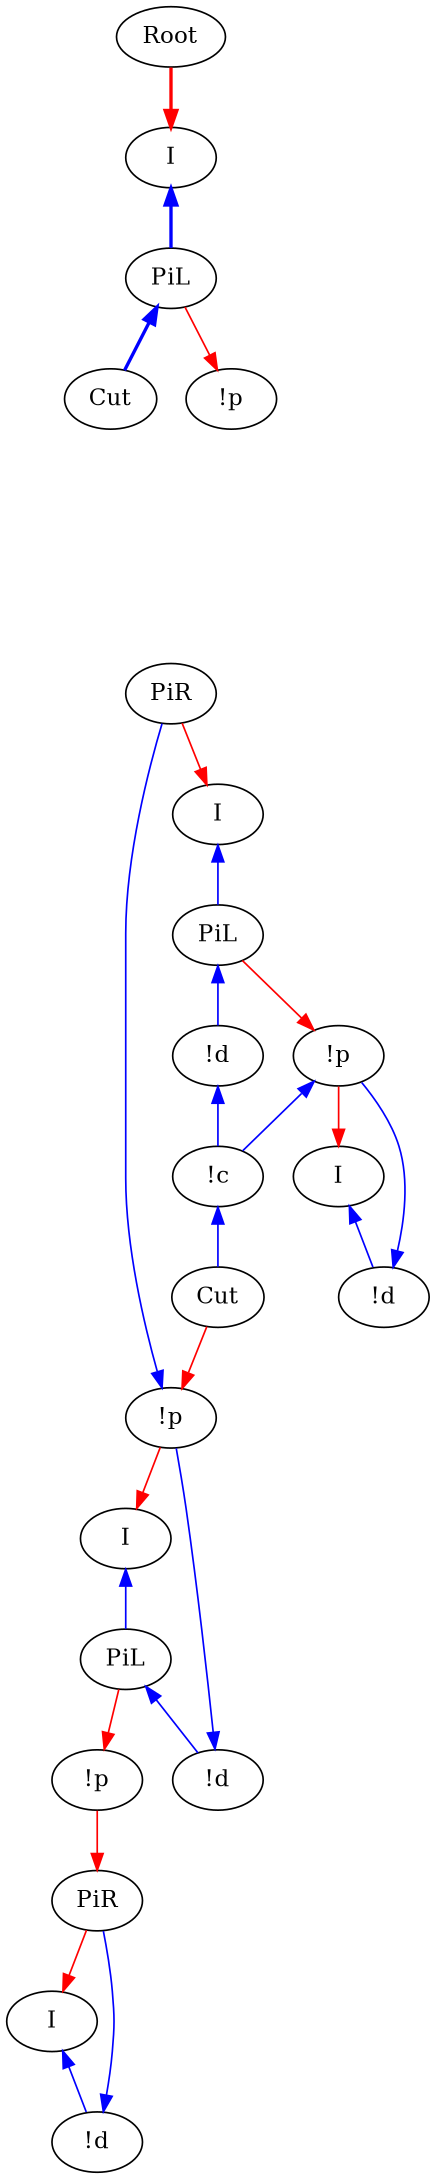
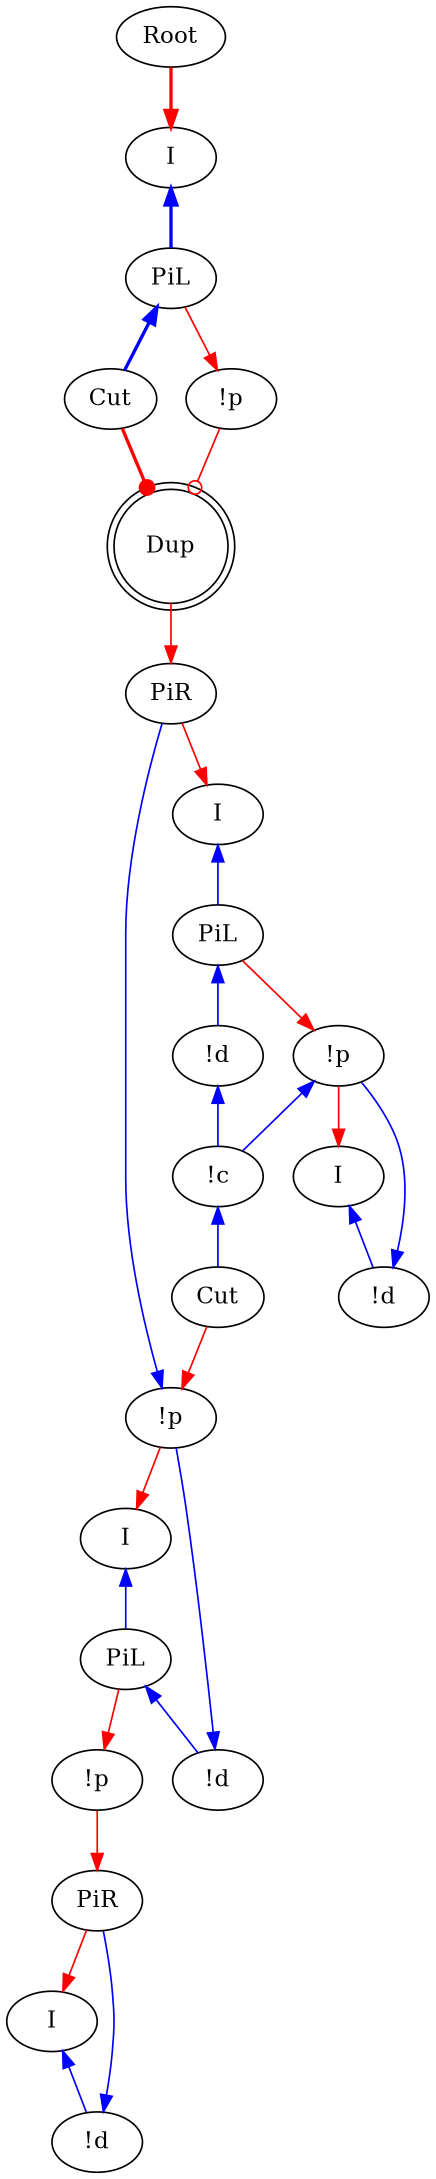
node "Dup": added
